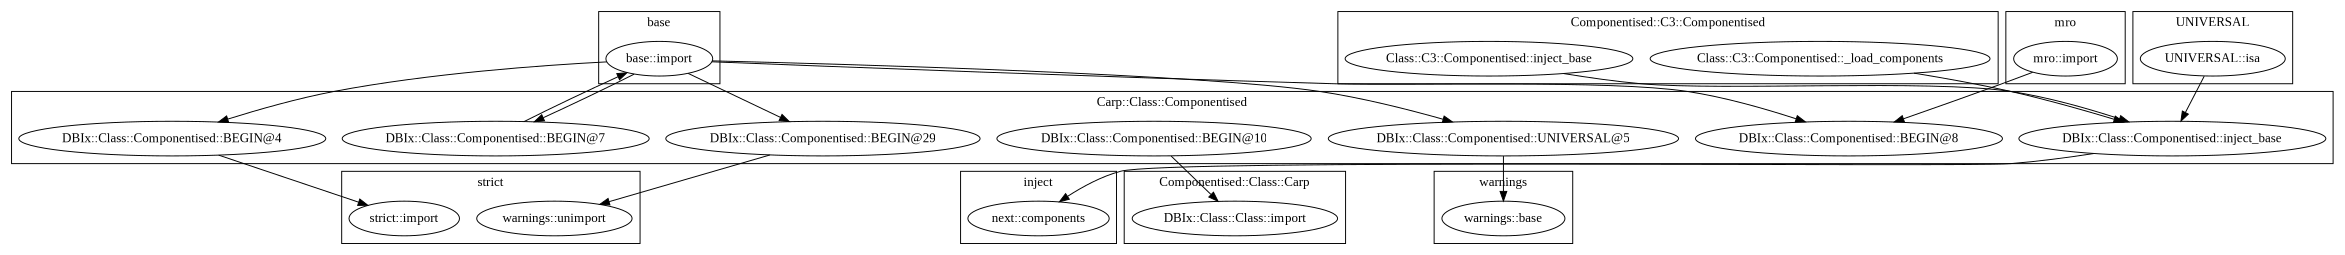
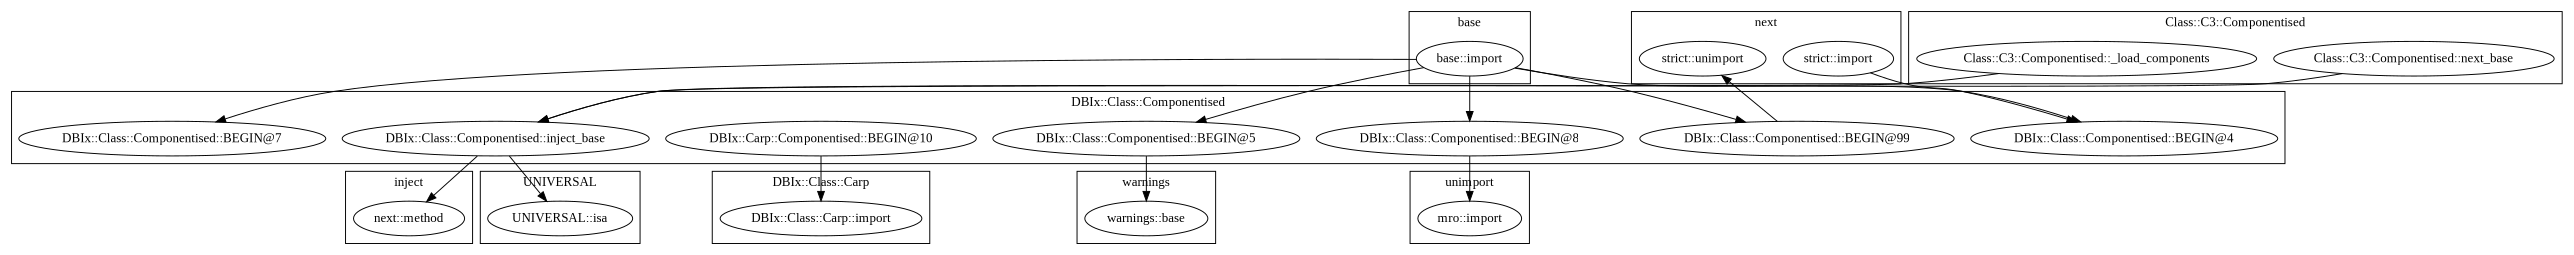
cluster "Componentised::C3::Componentised": label "Componentised::C3::Componentised" -> "Class::C3::Componentised"
cluster "mro": label "mro" -> "unimport"
node "Class::C3::Componentised::inject_base": label "Class::C3::Componentised::inject_base" -> "Class::C3::Componentised::next_base"
edge "mro::import" -> "DBIx::Class::Componentised::BEGIN@8": reversed
edge "UNIVERSAL::isa" -> "DBIx::Class::Componentised::inject_base": reversed
edge "DBIx::Class::Componentised::BEGIN@7" -> "base::import": removed
cluster "Carp::Class::Componentised": label "Carp::Class::Componentised" -> "DBIx::Class::Componentised"
node "DBIx::Class::Componentised::BEGIN@29": label "DBIx::Class::Componentised::BEGIN@29" -> "DBIx::Class::Componentised::BEGIN@99"
node "DBIx::Class::Componentised::BEGIN@10": label "DBIx::Class::Componentised::BEGIN@10" -> "DBIx::Carp::Componentised::BEGIN@10"
node "DBIx::Class::Componentised::UNIVERSAL@5": label "DBIx::Class::Componentised::UNIVERSAL@5" -> "DBIx::Class::Componentised::BEGIN@5"
edge "DBIx::Class::Componentised::BEGIN@4" -> "strict::import": reversed
cluster "strict": label "strict" -> "next"
cluster "Componentised::Class::Carp": label "Componentised::Class::Carp" -> "DBIx::Class::Carp"
node "warnings::unimport": label "warnings::unimport" -> "strict::unimport"
node "next::components": label "next::components" -> "next::method"
node "DBIx::Class::Class::import": label "DBIx::Class::Class::import" -> "DBIx::Class::Carp::import"
